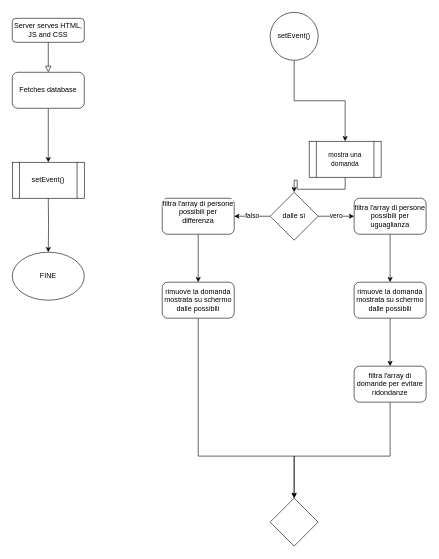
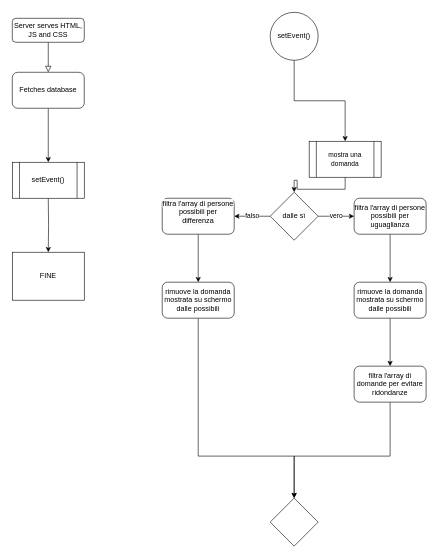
node "FINE": shape ellipse -> rectangle
